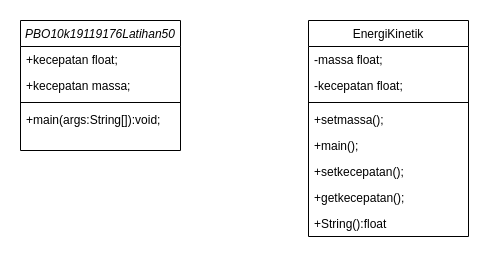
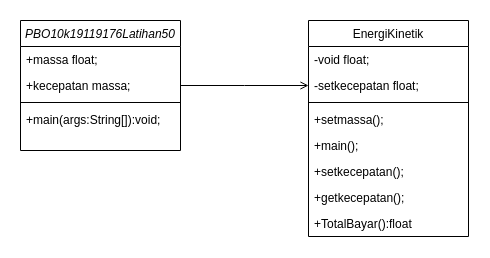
node "+kecepatan float;": label "+kecepatan float;" -> "+massa float;"
node "-massa float;": label "-massa float;" -> "-void float;"
edge "PBO10k19119176Latihan50" -> "EnergiKinetik": added
node "-kecepatan float;": label "-kecepatan float;" -> "-setkecepatan float;"
node "+String():float": label "+String():float" -> "+TotalBayar():float"
